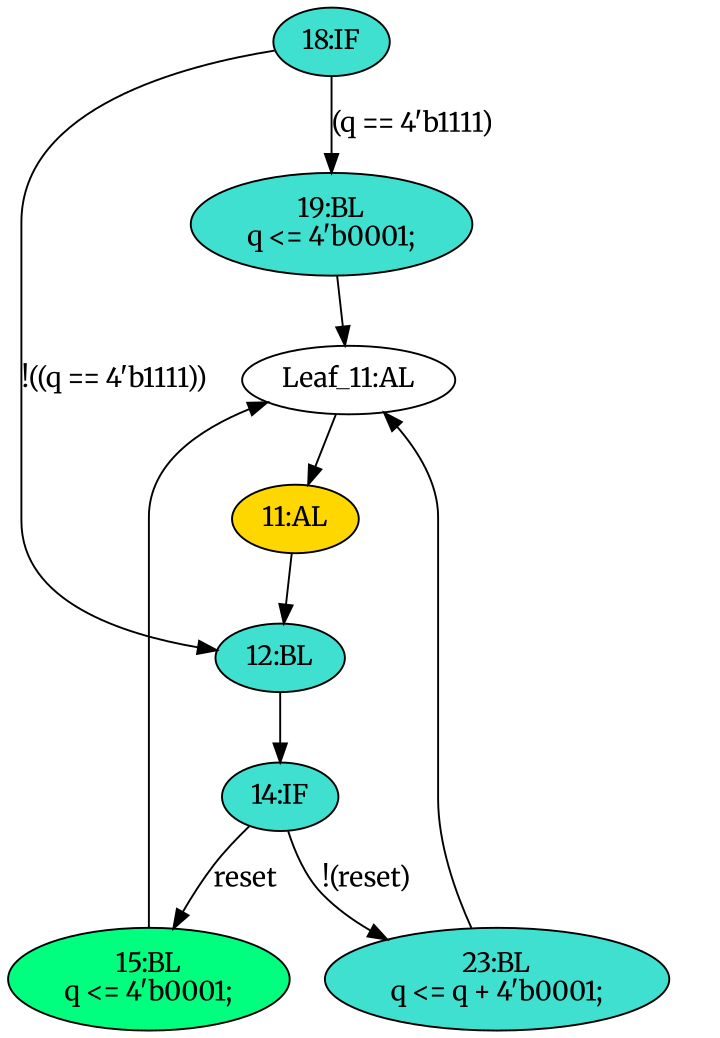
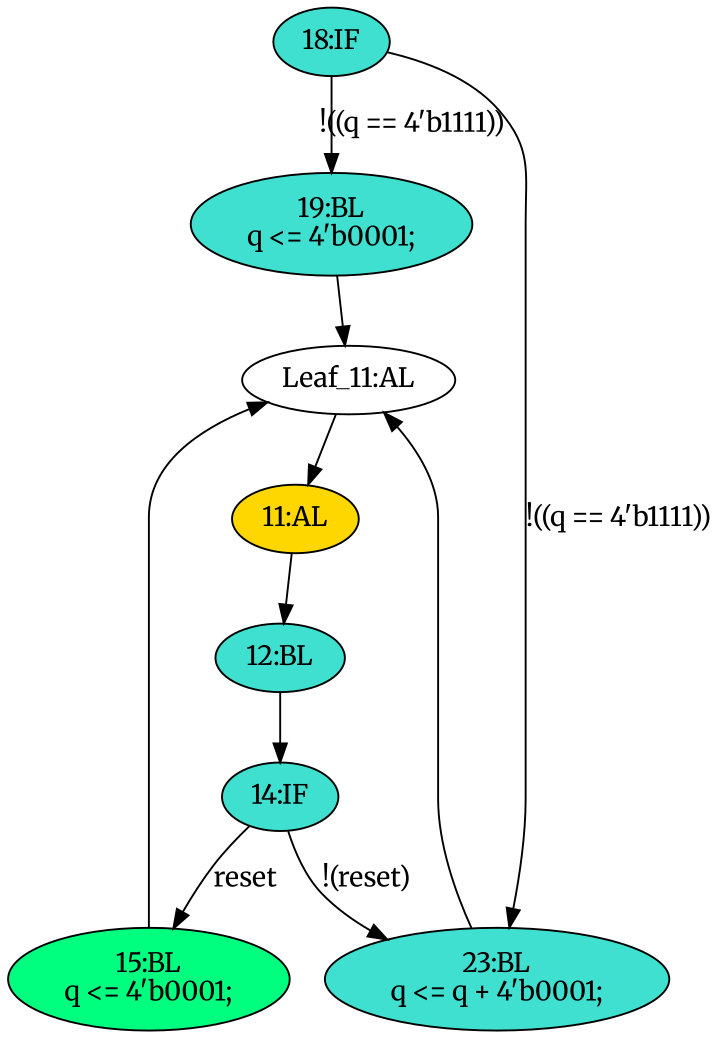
edge "18:IF" -> "19:BL q <= 4'b0001;": label "(q == 4'b1111)" -> "!((q == 4'b1111))"
edge "18:IF" -> "12:BL": now "18:IF" -> "23:BL q <= q + 4'b0001;"
